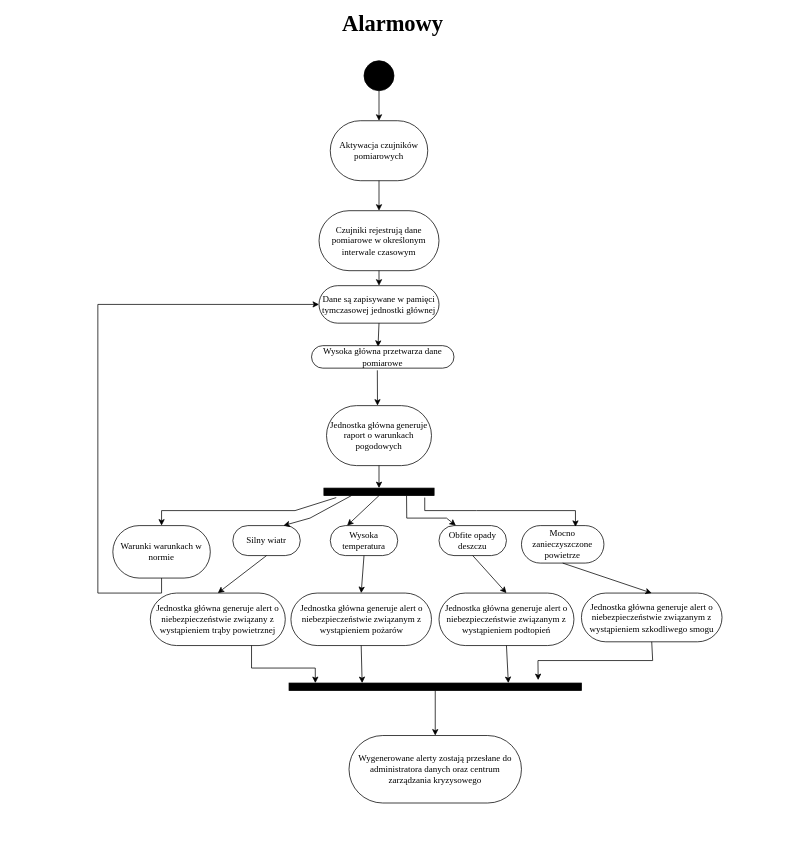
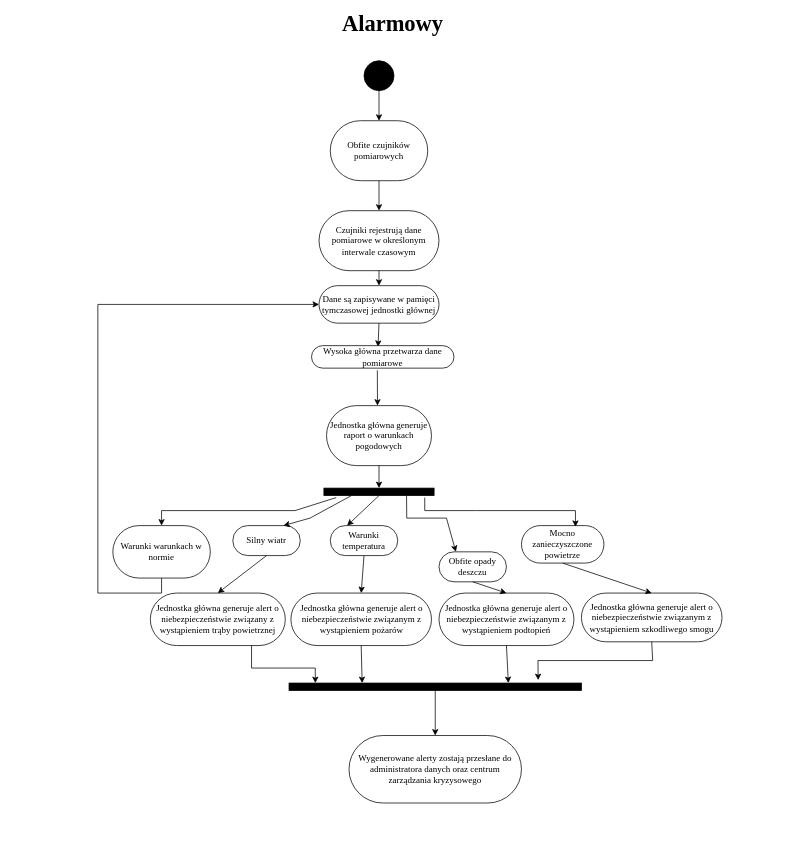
node "Aktywacja czujników pomiarowych": label "Aktywacja czujników pomiarowych" -> "Obfite czujników pomiarowych"
node "Wysoka temperatura": label "Wysoka temperatura" -> "Warunki temperatura"
node "Obfite opady deszczu": moved (473, 540) -> (473, 567)
